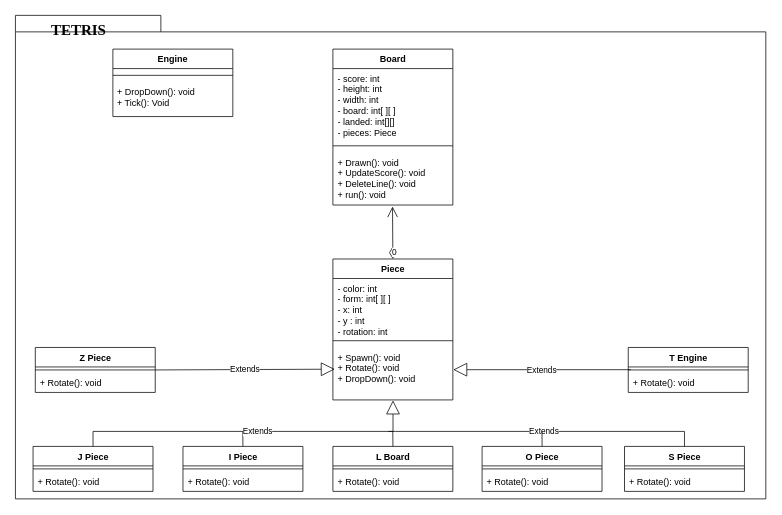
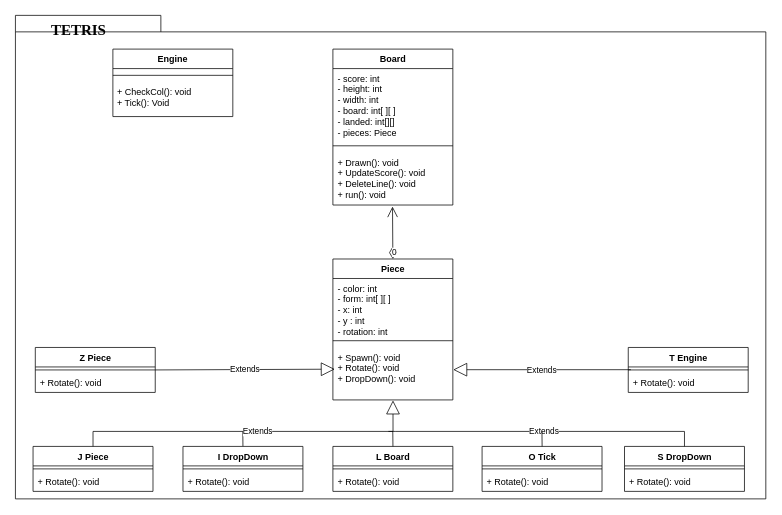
node "+ DropDown(): void + Tick(): Void": label "+ DropDown(): void + Tick(): Void" -> "+ CheckCol(): void + Tick(): Void"
node "I Piece": label "I Piece" -> "I DropDown"
node "O Piece": label "O Piece" -> "O Tick"
node "S Piece": label "S Piece" -> "S DropDown"
